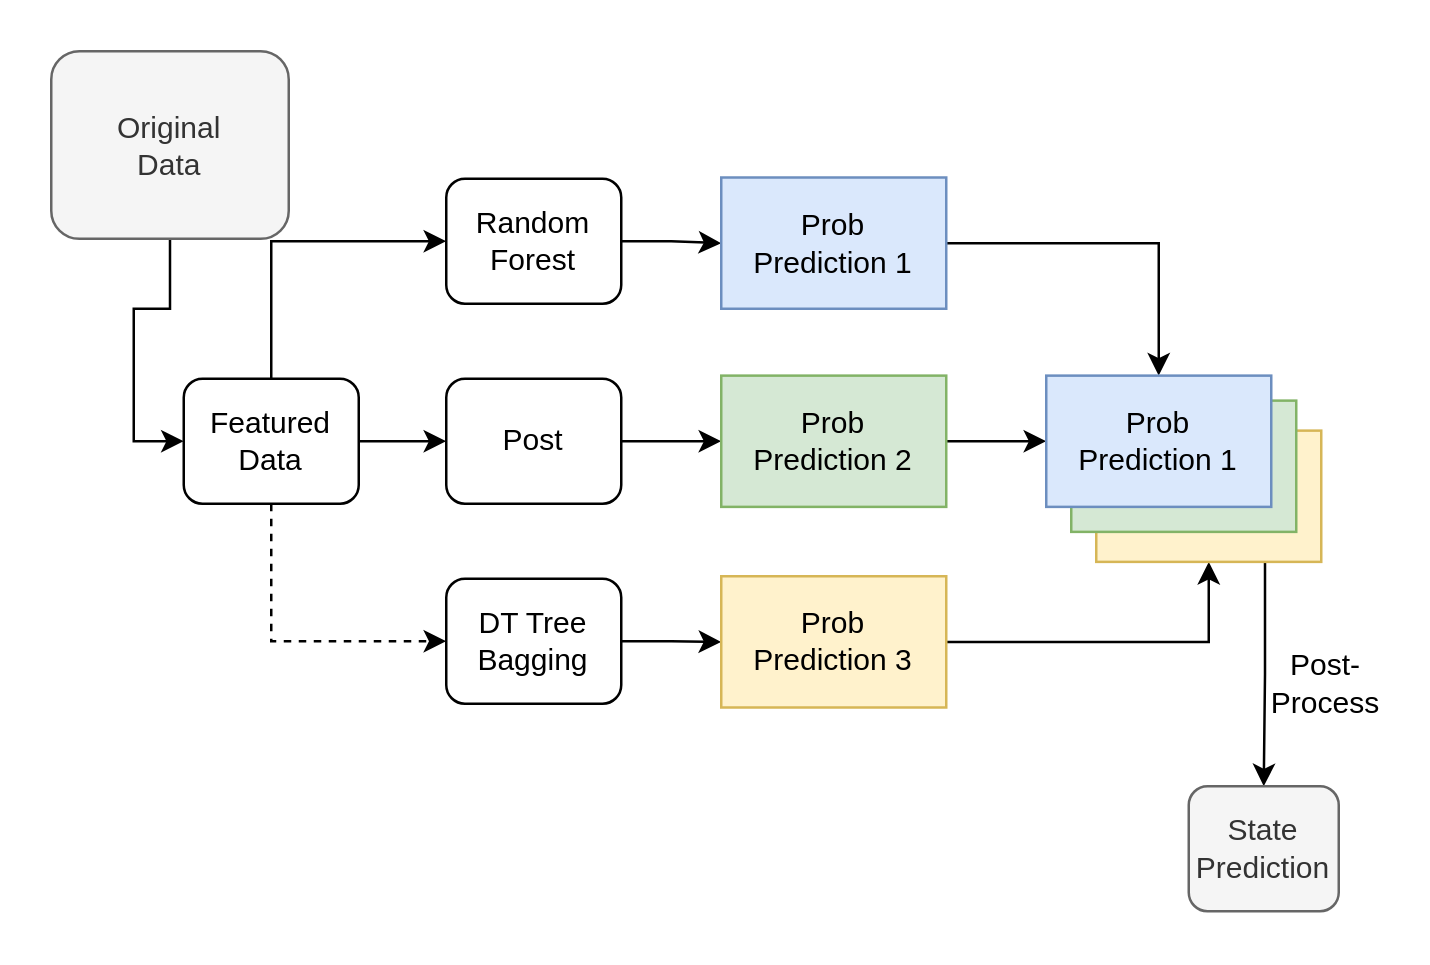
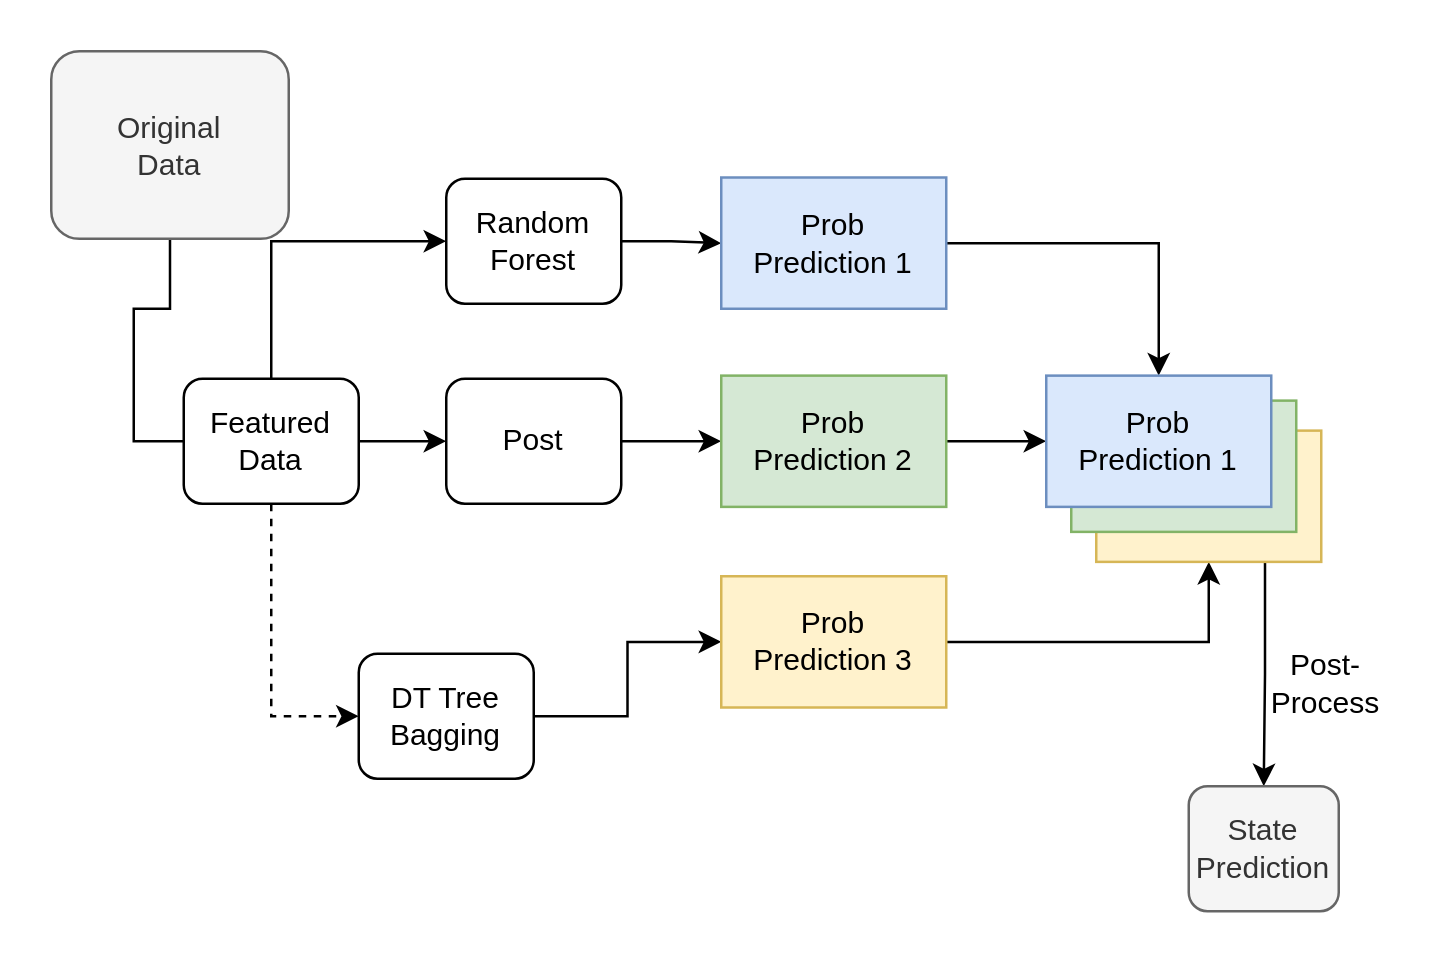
edge "Original Data" -> "Featured Data": arrowhead classic -> none
node "DT Tree Bagging": moved (534, 641) -> (446, 716)
